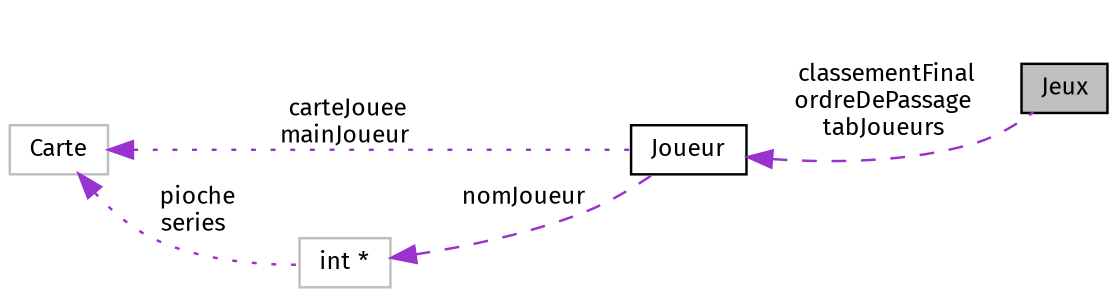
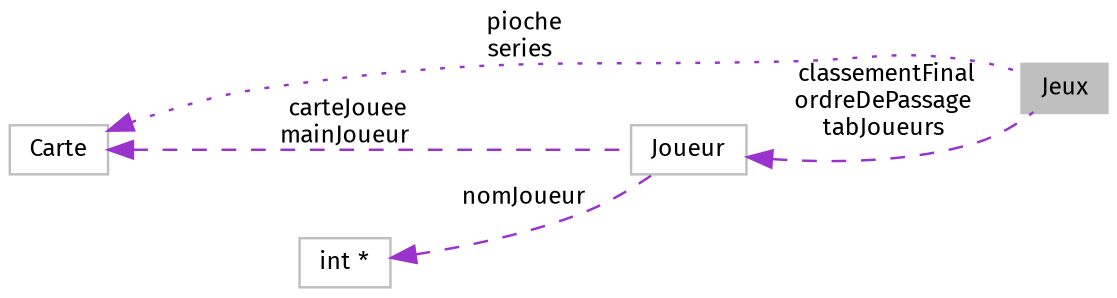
node "Jeux": color black -> grey75
edge "Joueur" -> "Carte": style dotted -> dashed
node "Joueur": color black -> grey75
edge "int *" -> "Carte": now "Jeux" -> "Carte"
